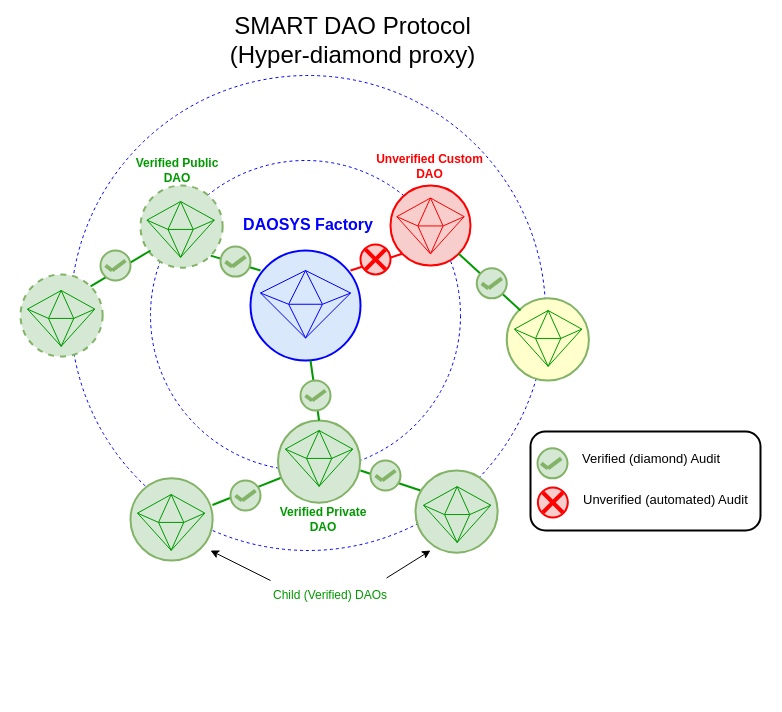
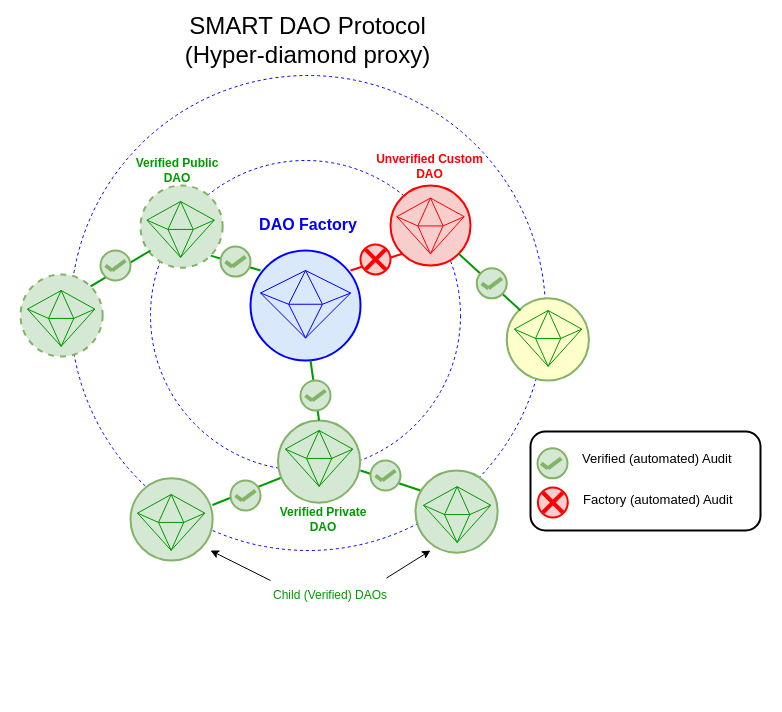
node "SMART DAO Protocol (Hyper-diamond proxy)": moved (353, 41) -> (308, 41)
node "DAOSYS Factory": label "DAOSYS Factory" -> "DAO Factory"
node "Verified (diamond) Audit": label "Verified (diamond) Audit" -> "Verified (automated) Audit"
node "Unverified (automated) Audit": label "Unverified (automated) Audit" -> "Factory (automated) Audit"
